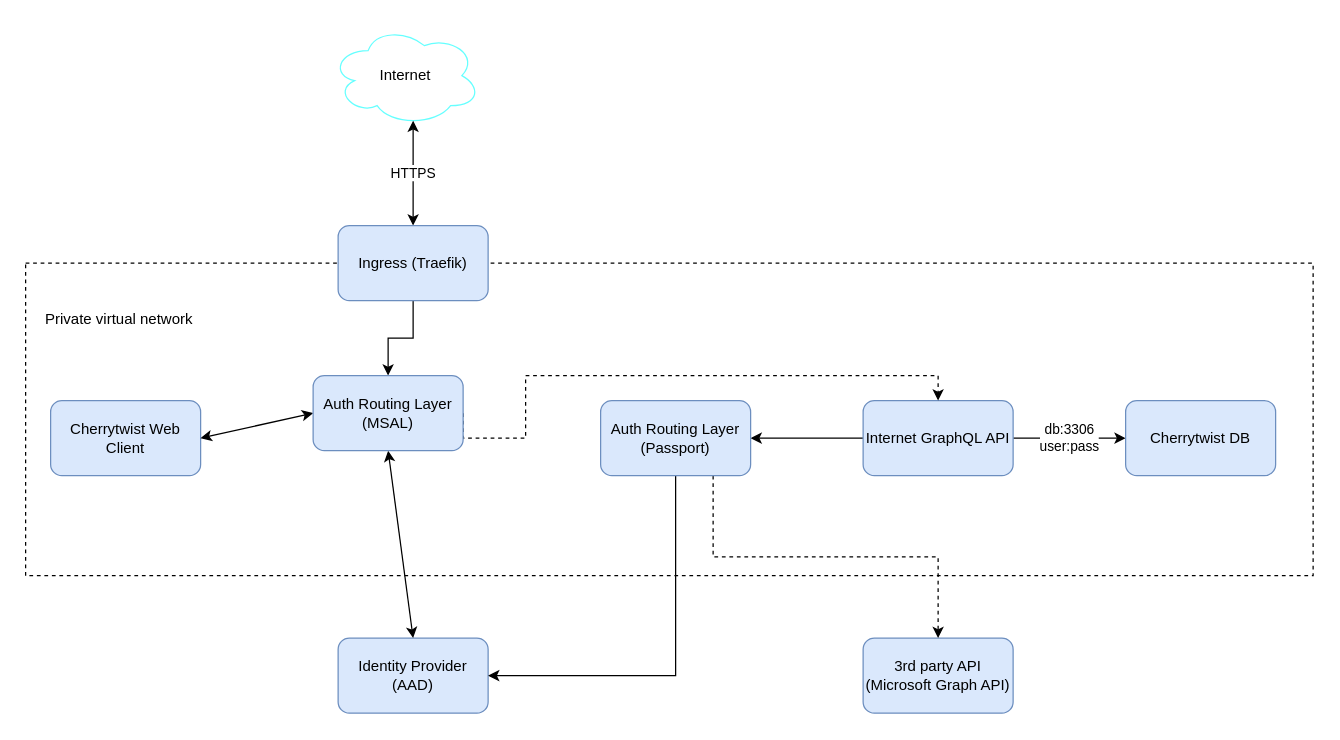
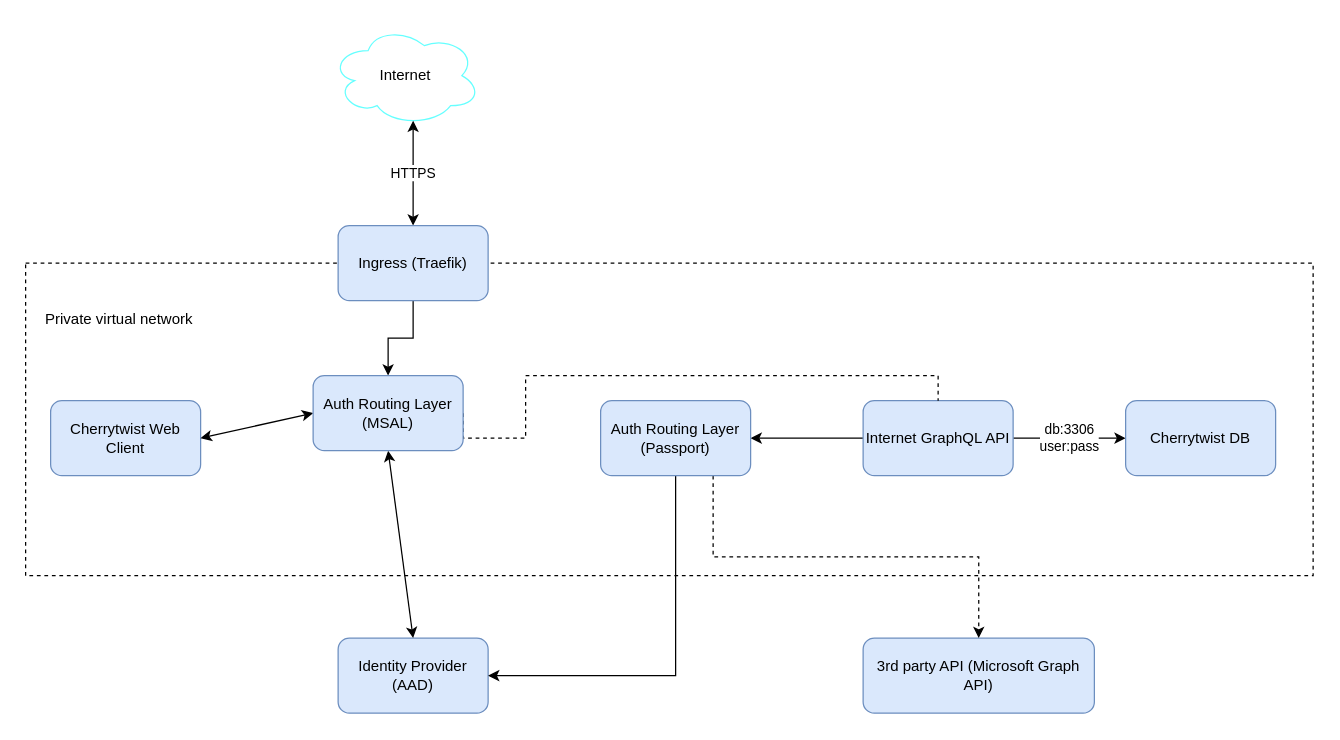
edge "Auth Routing Layer (MSAL)" -> "Internet GraphQL API": arrowhead classic -> none
node "3rd party API (Microsoft Graph API)": size 150x75 -> 231x75
